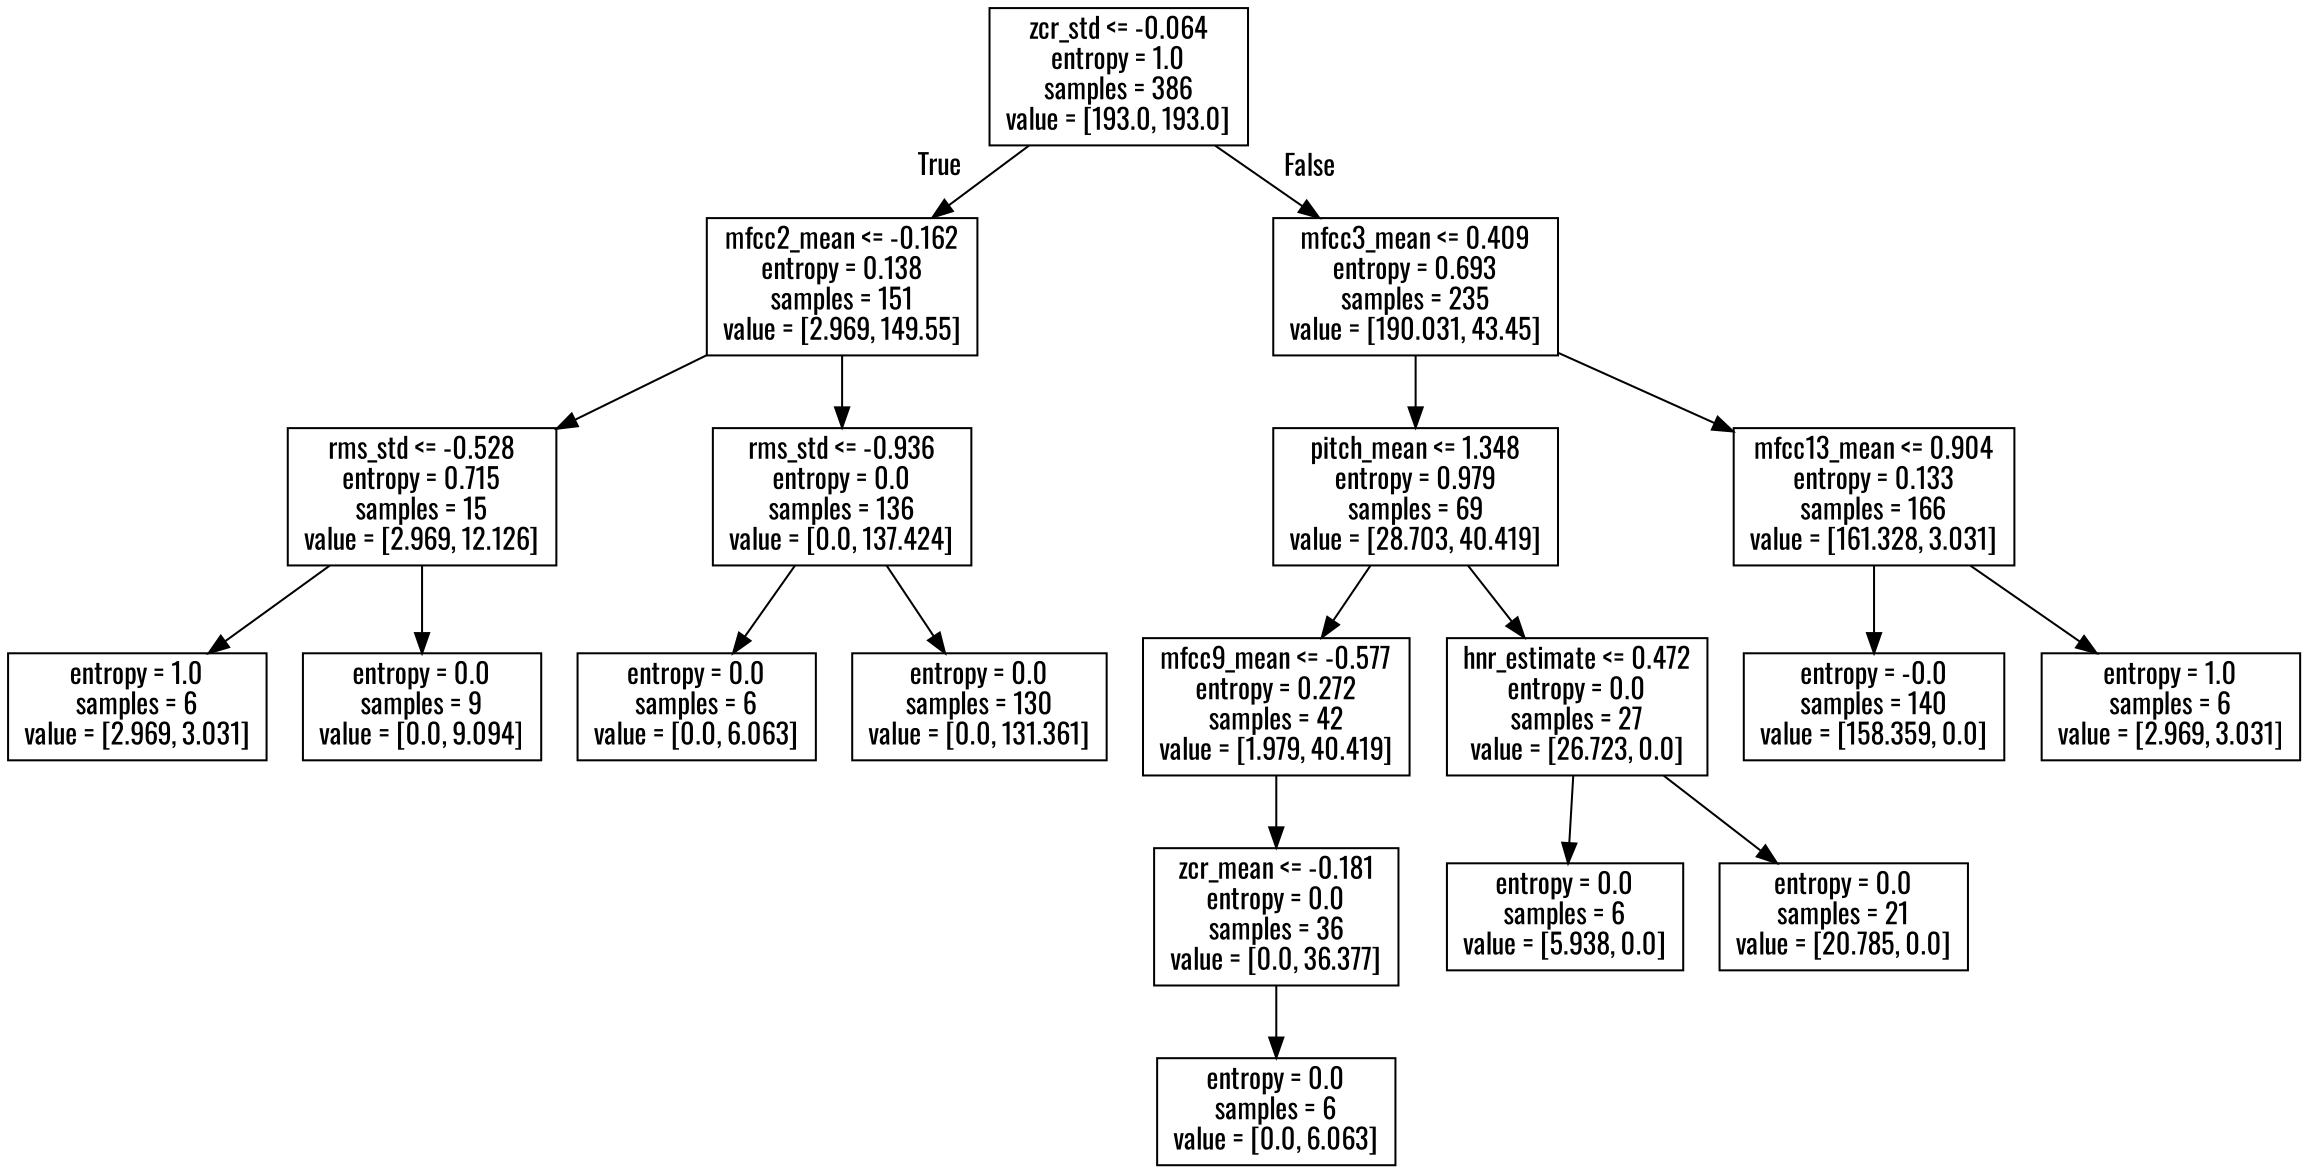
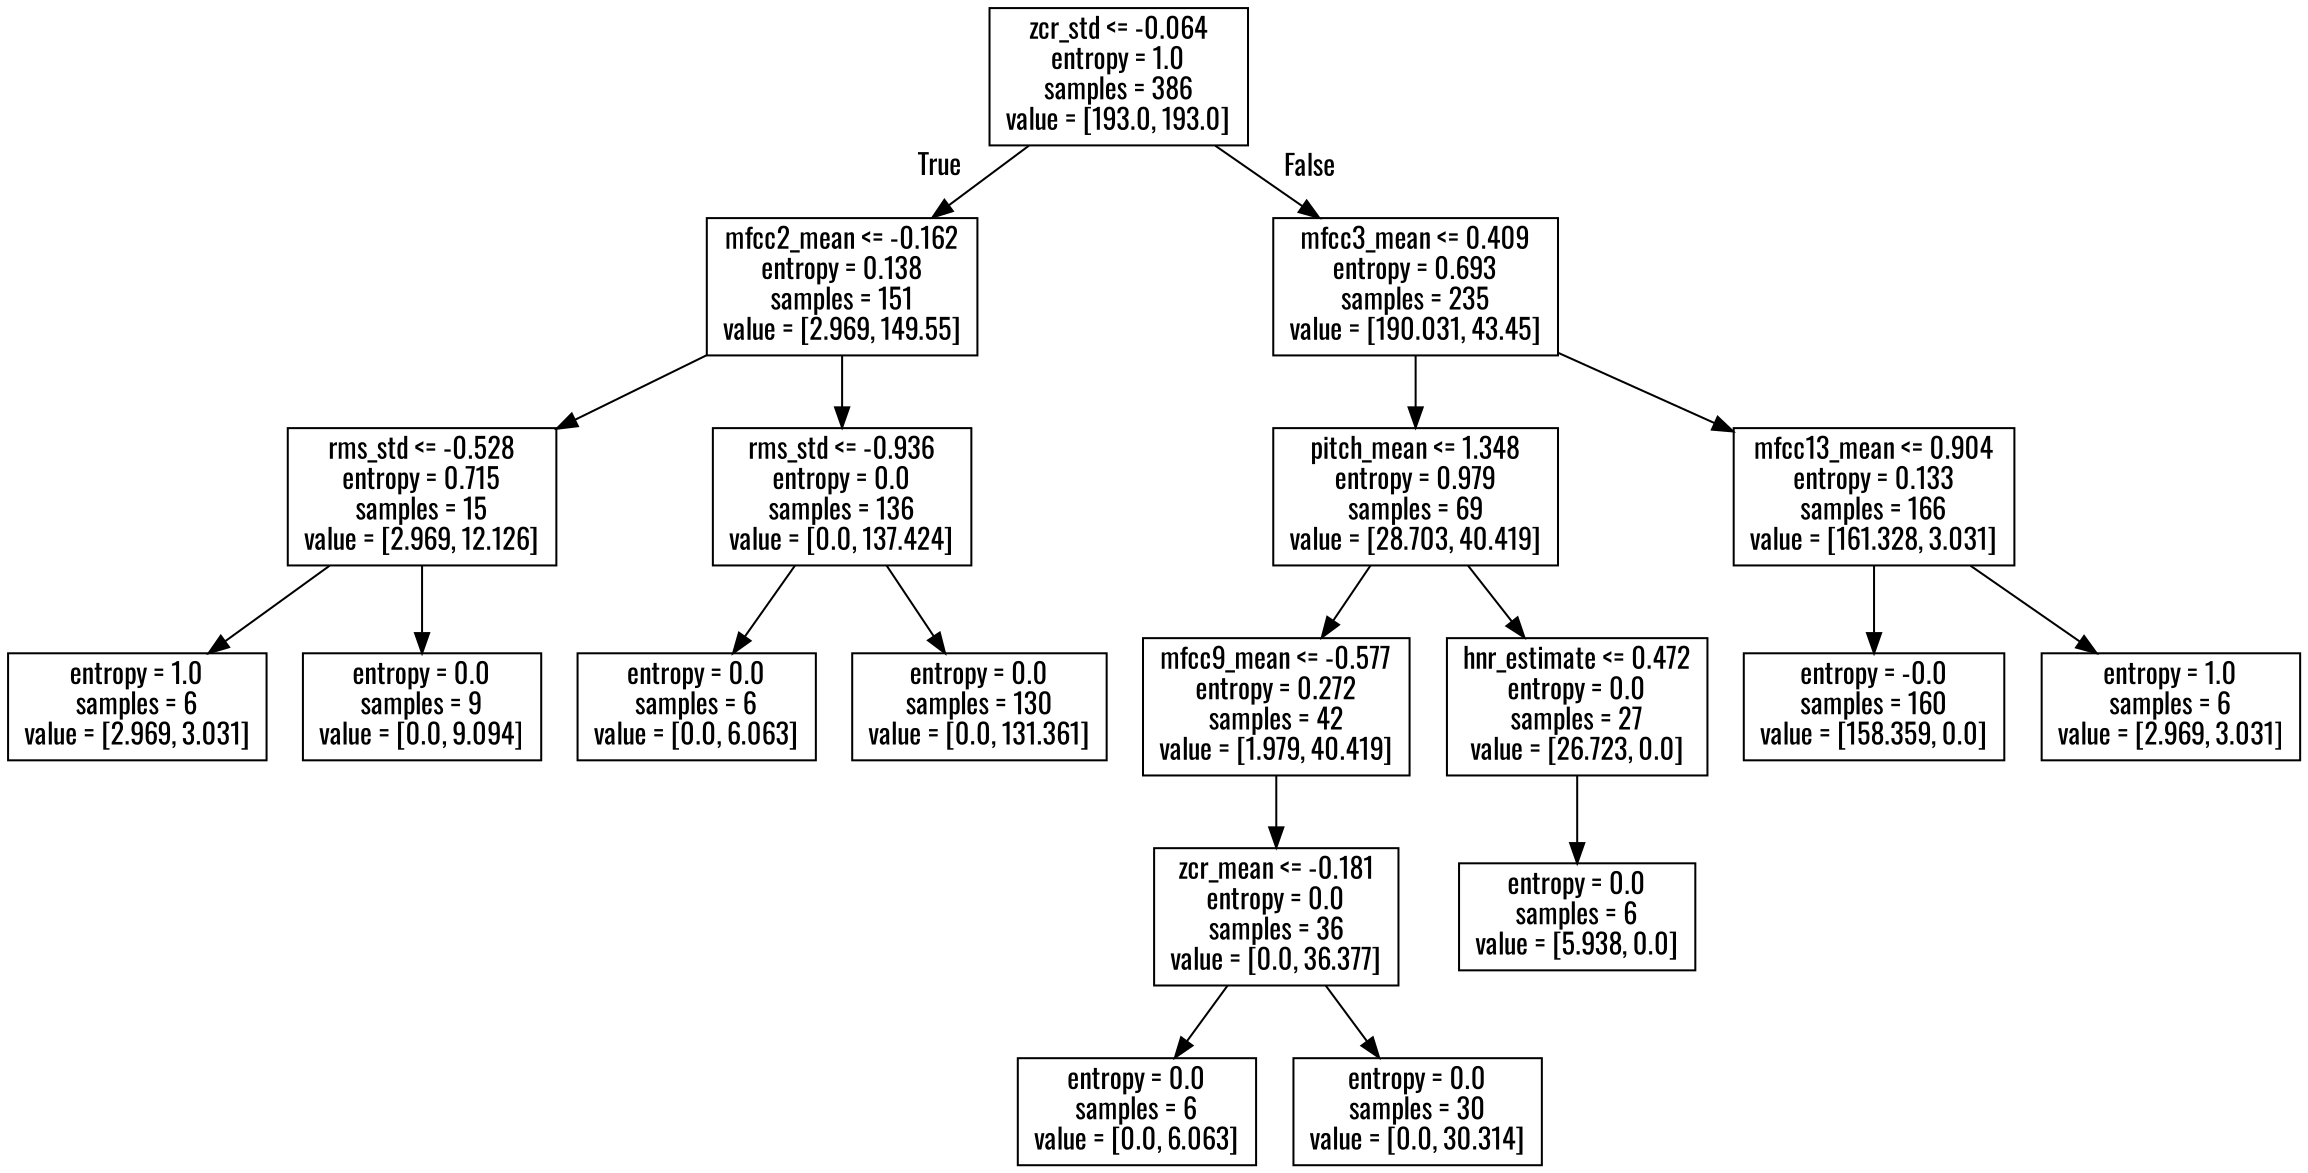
node "entropy = -0.0 samples = 140 value = [158.359, 0.0]": label "entropy = -0.0 samples = 140 value = [158.359, 0.0]" -> "entropy = -0.0 samples = 160 value = [158.359, 0.0]"
node "entropy = 0.0 samples = 21 value = [20.785, 0.0]": removed
node "entropy = 0.0 samples = 30 value = [0.0, 30.314]": added
